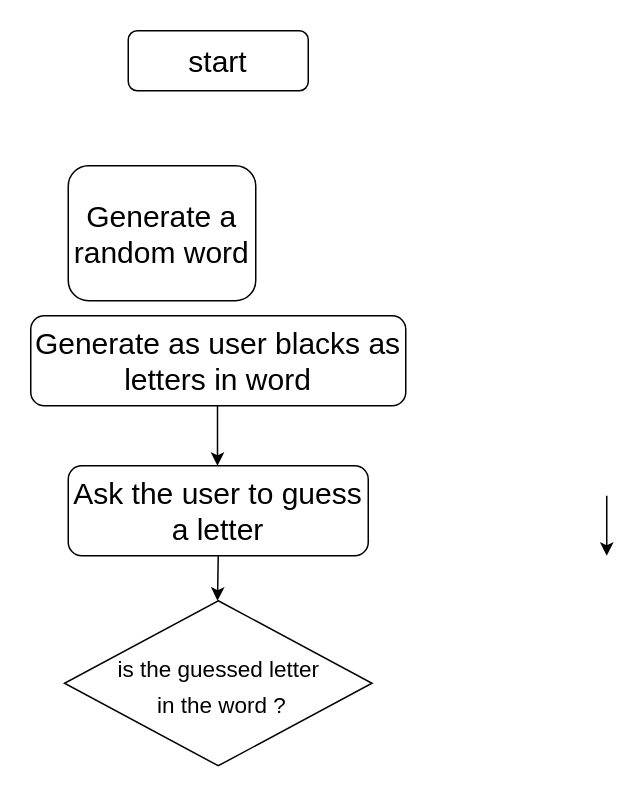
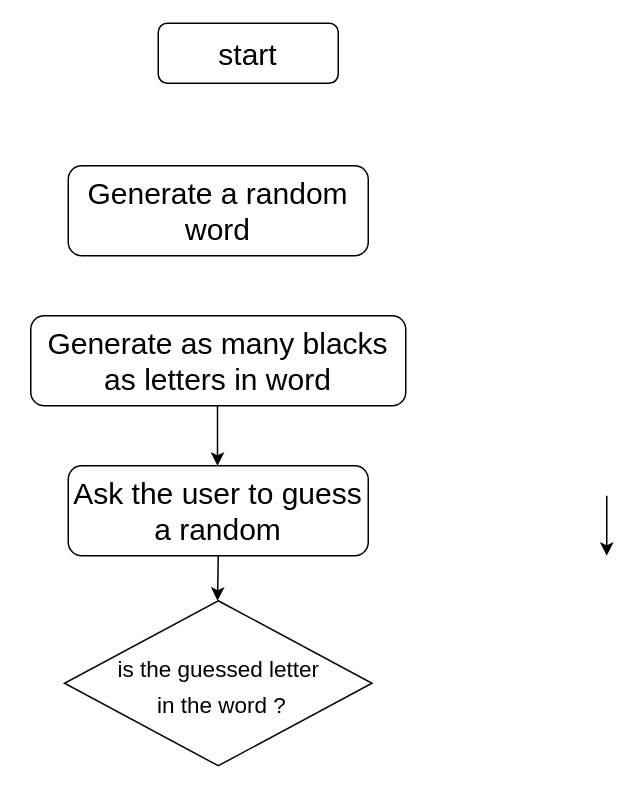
node "start": moved (218, 61) -> (248, 53)
node "Generate a random word": size 188x135 -> 300x90
node "Generate as user blacks as letters in word": label "Generate as user blacks as letters in word" -> "Generate as many blacks as letters in word"
node "Ask the user to guess a letter": label "Ask the user to guess a letter" -> "Ask the user to guess a random"
